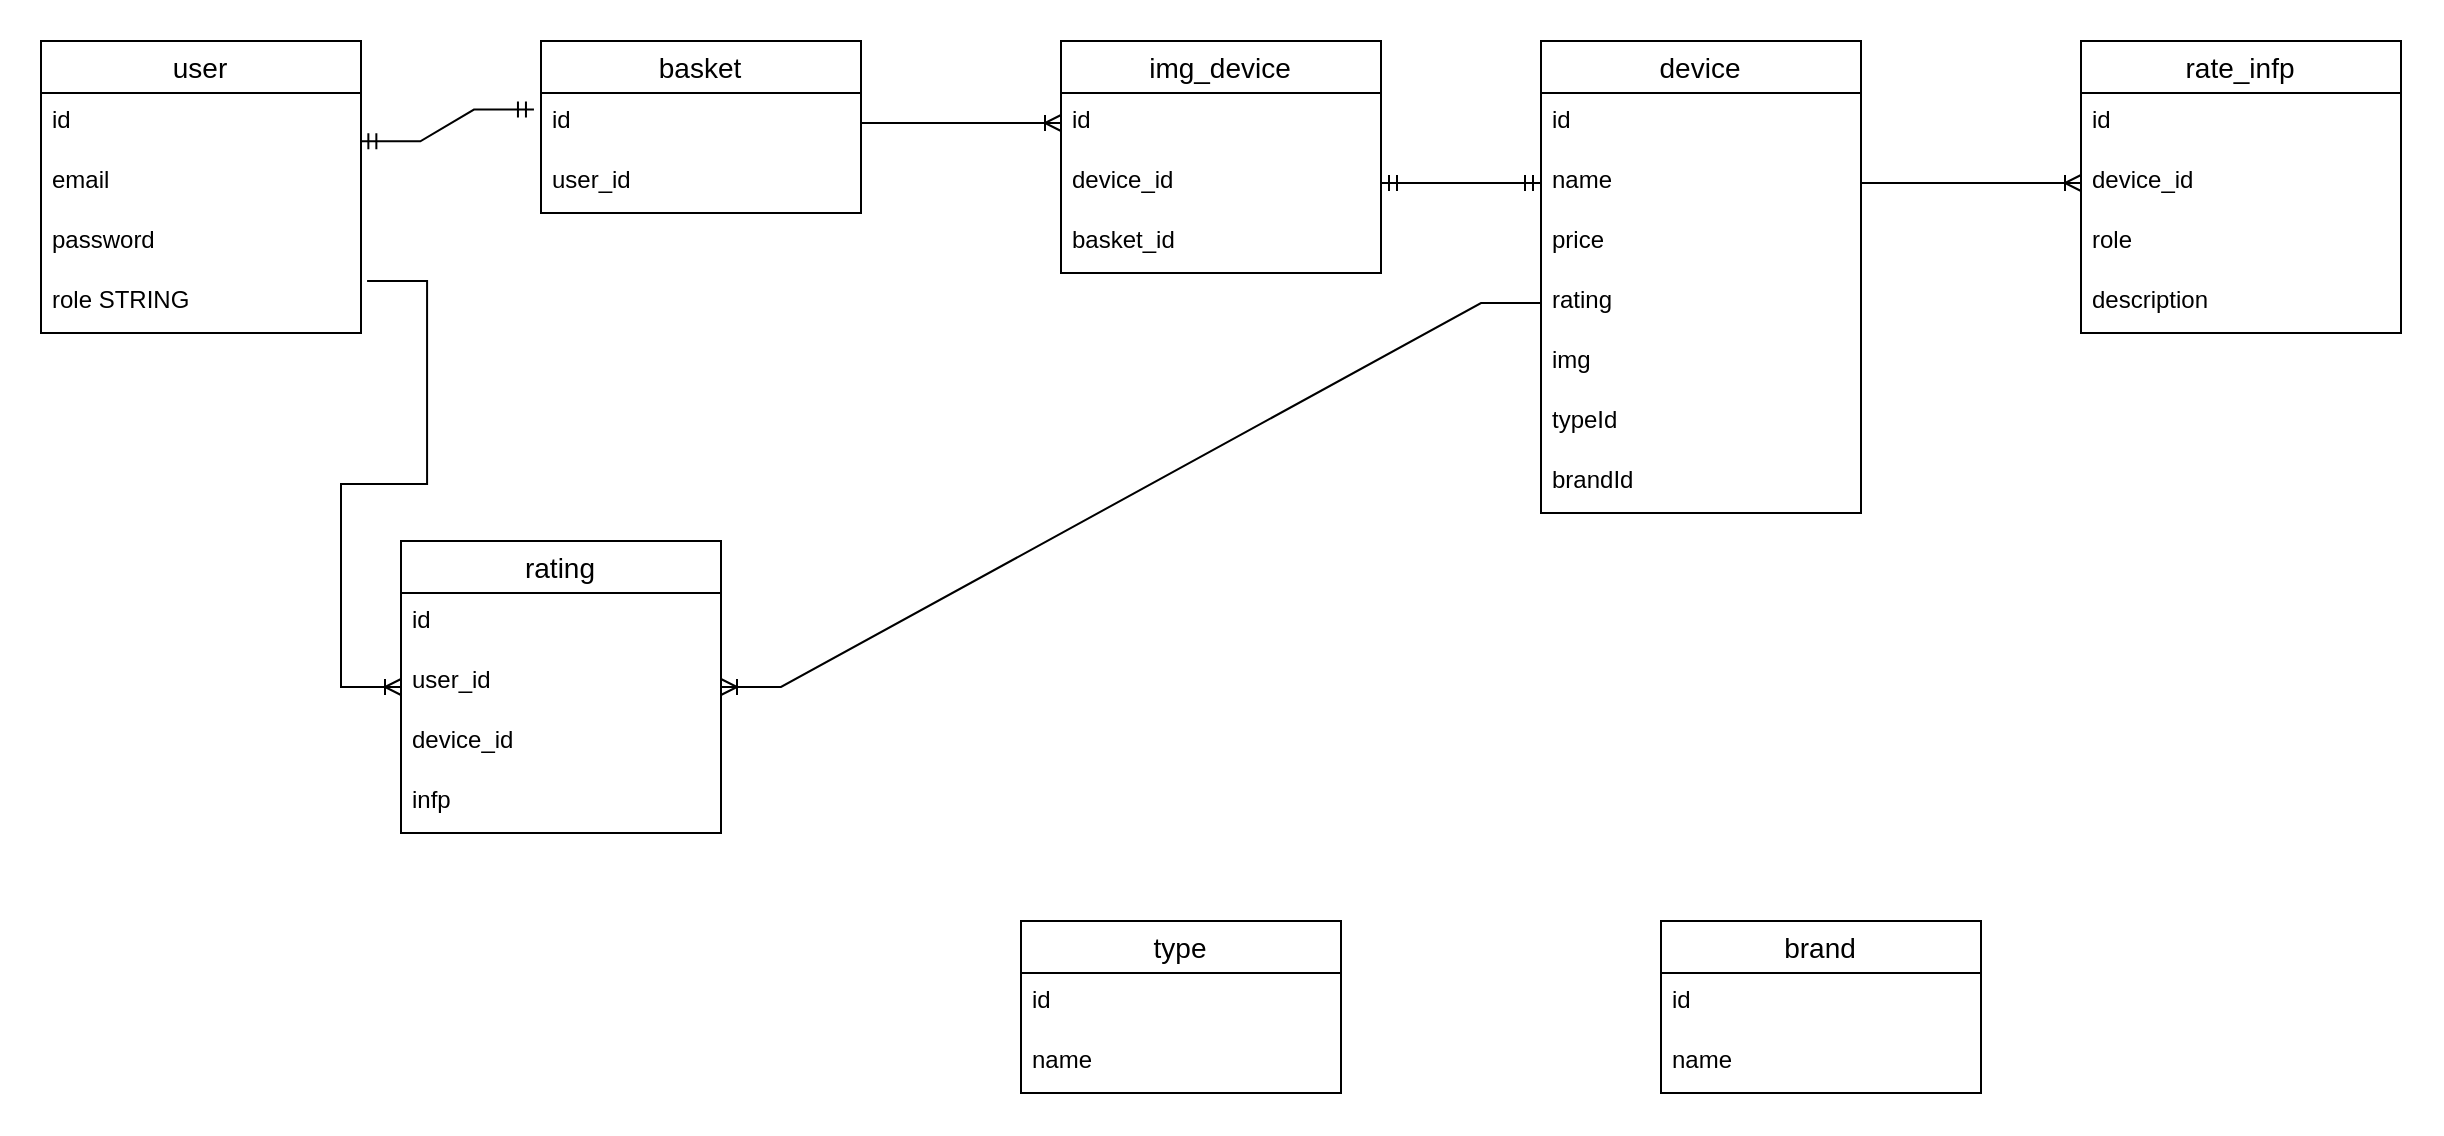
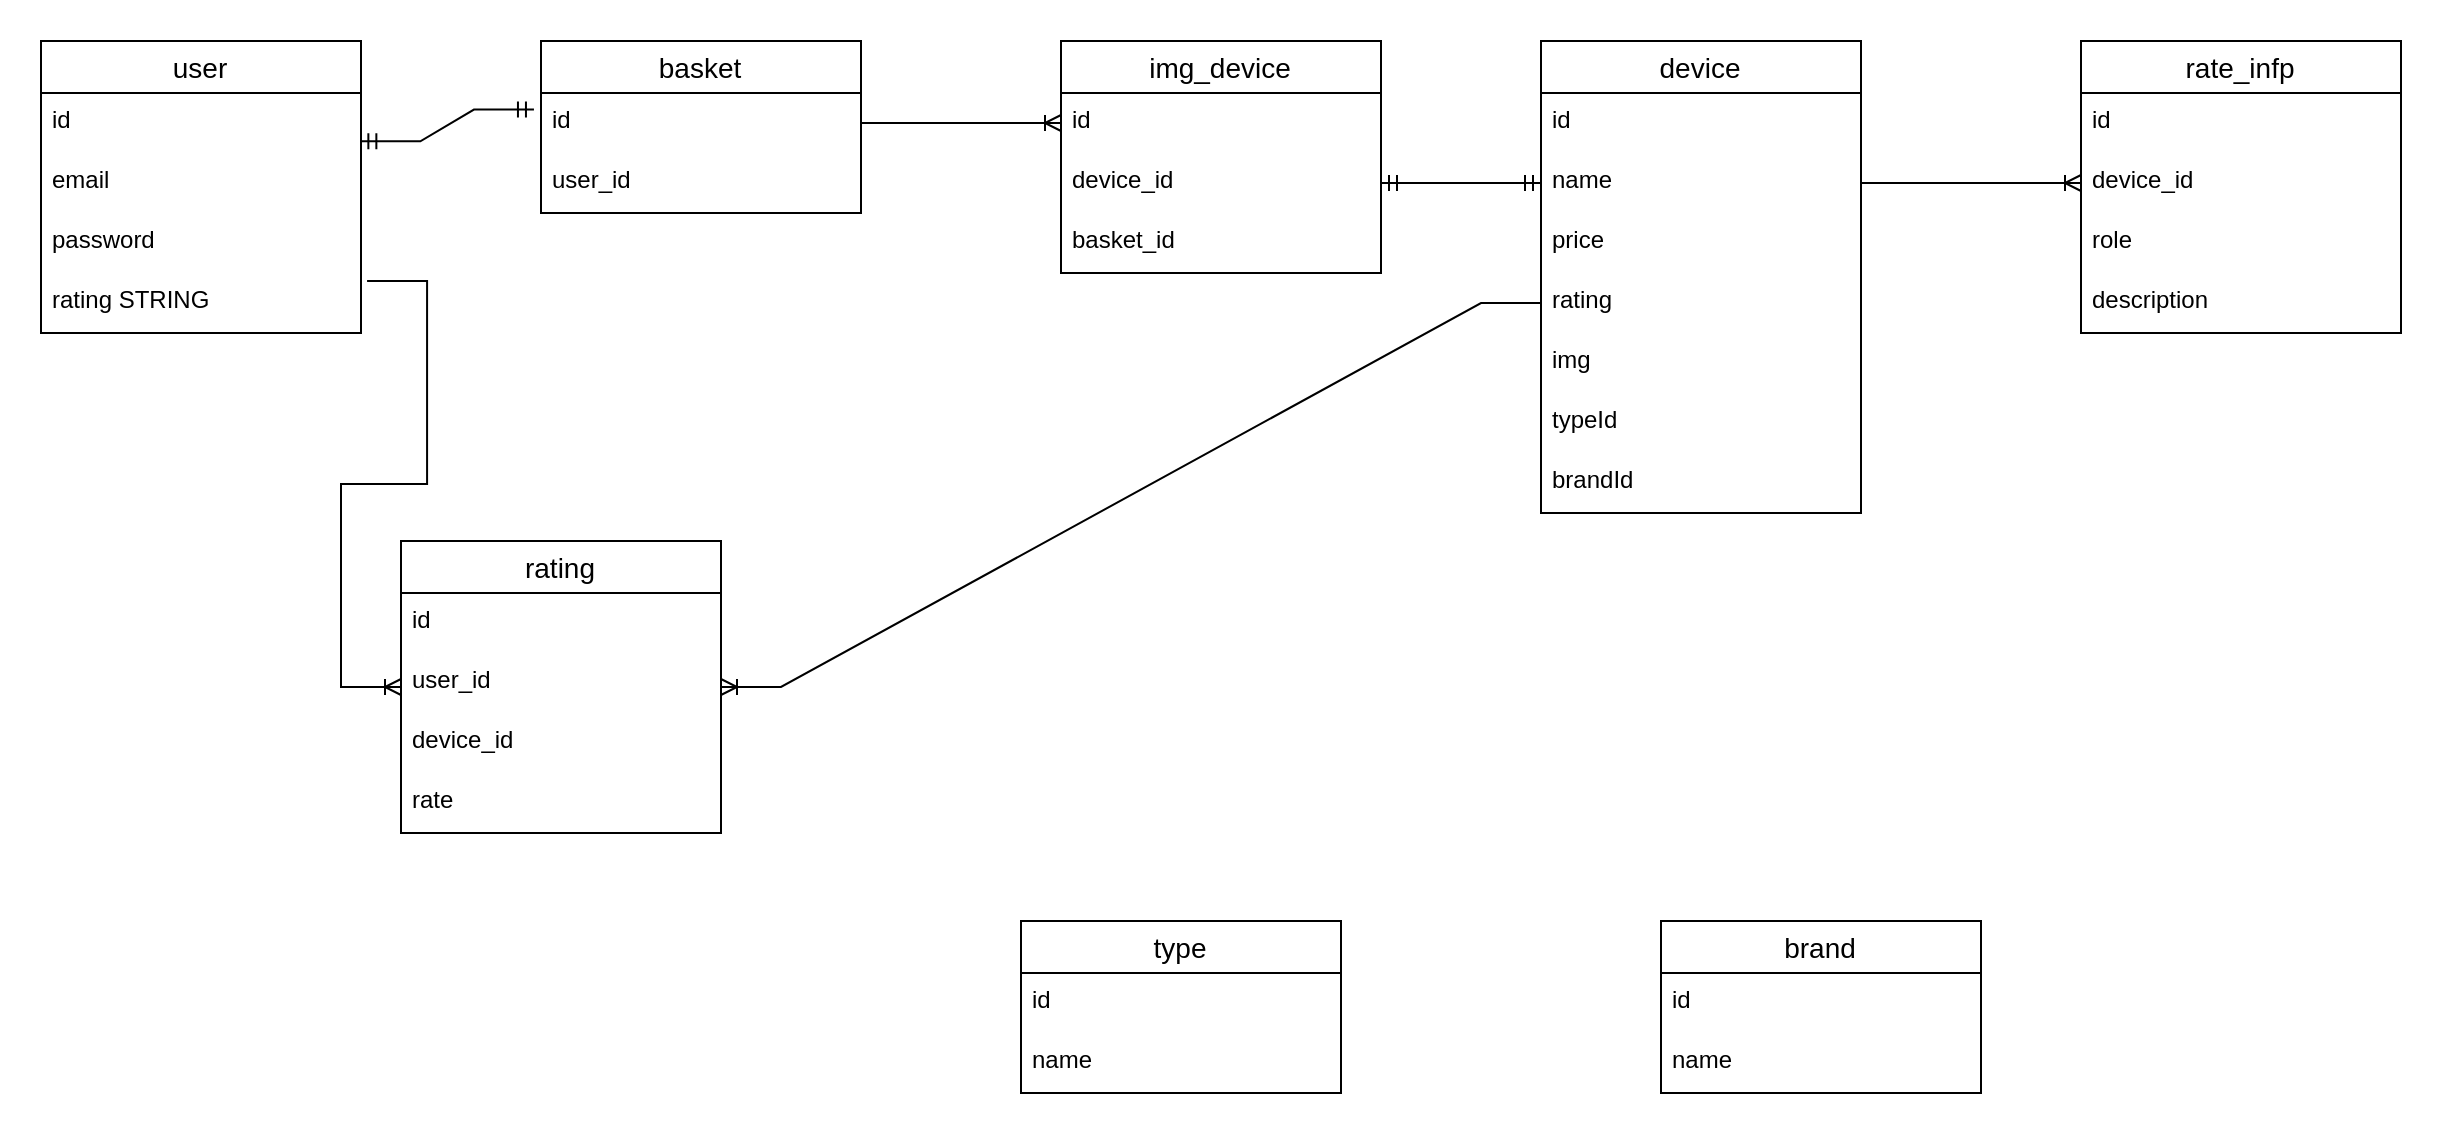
node "role STRING": label "role STRING" -> "rating STRING"
node "infp": label "infp" -> "rate"
